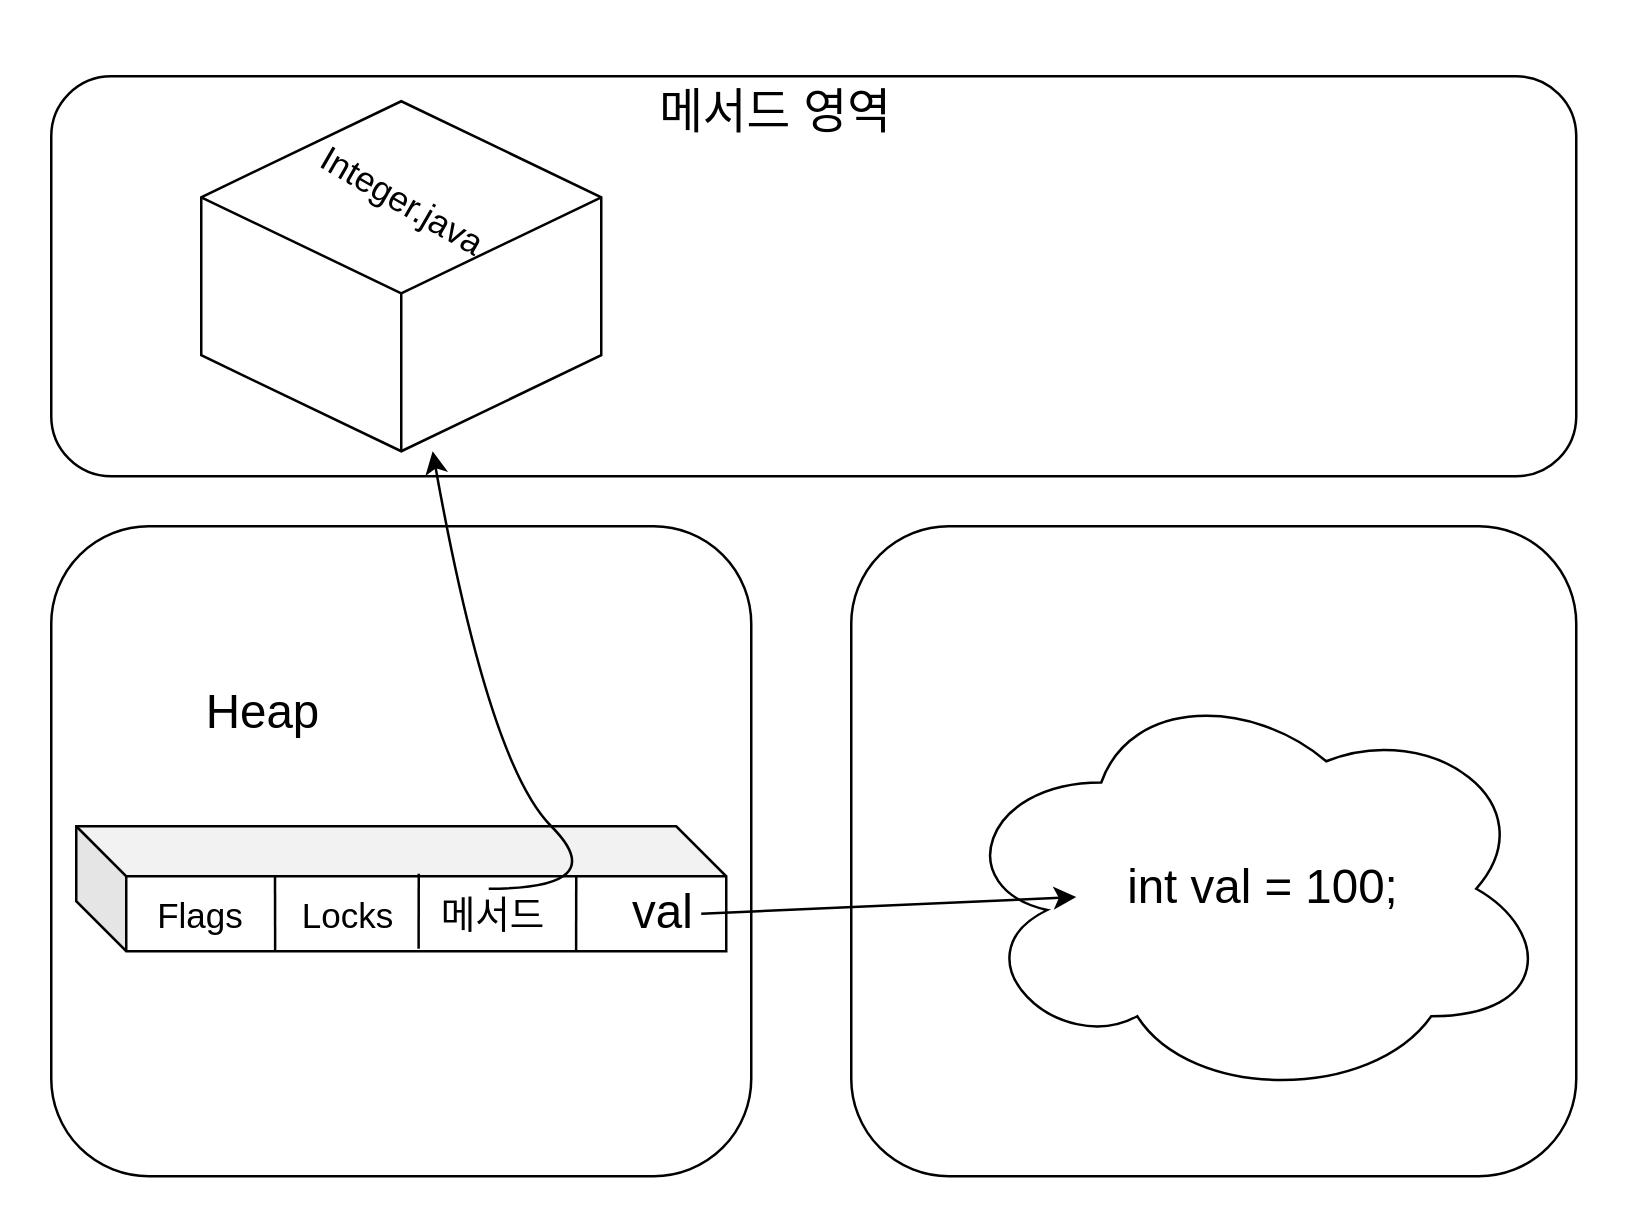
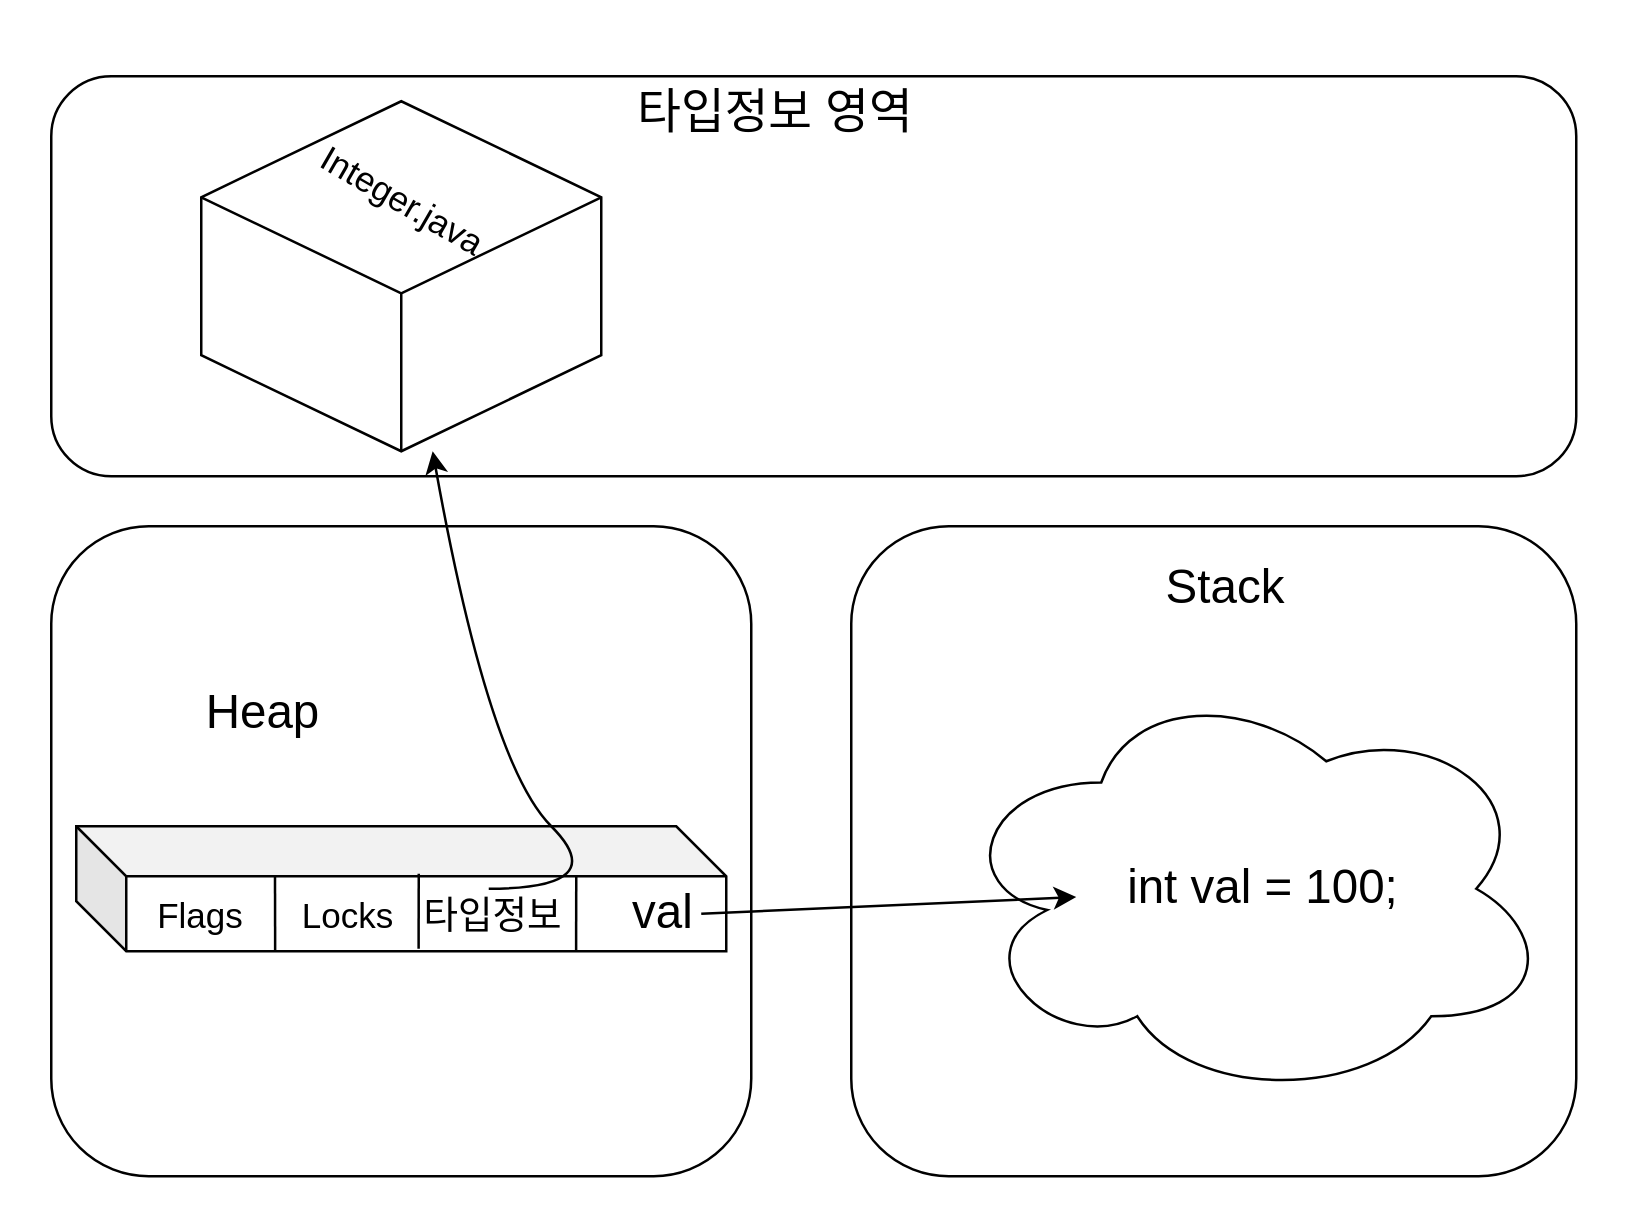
node "메서드 영역": label "메서드 영역" -> "타입정보 영역"
node "Stack": added
node "메서드": label "메서드" -> "타입정보"
